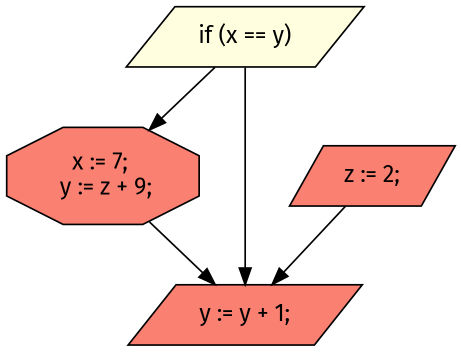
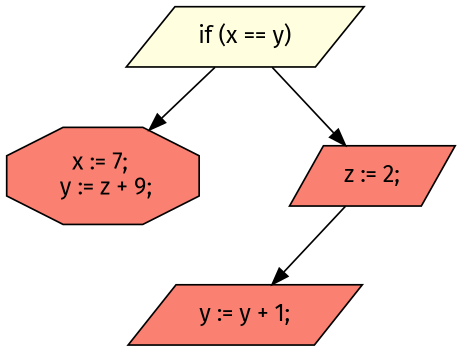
edge "if (x == y)" -> "y := y + 1;": now "if (x == y)" -> "z := 2;"
edge "x := 7; y := z + 9;" -> "y := y + 1;": removed
